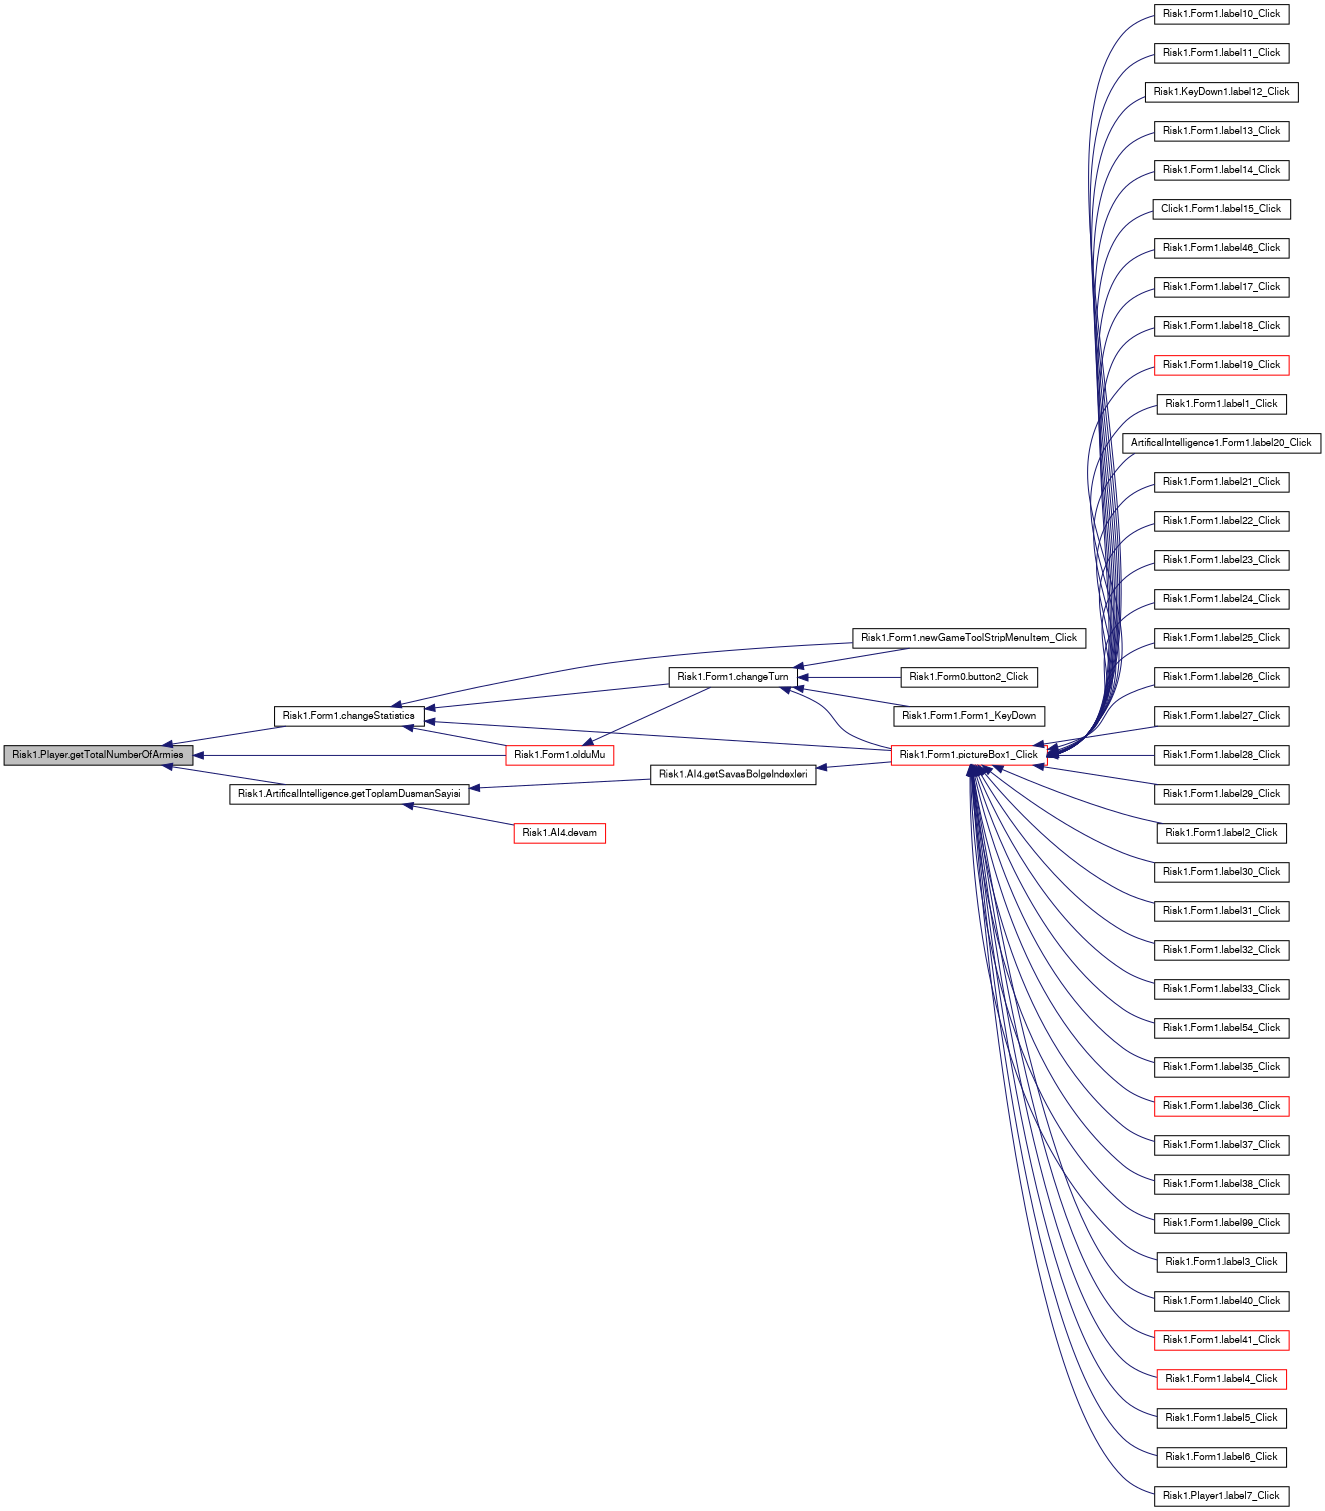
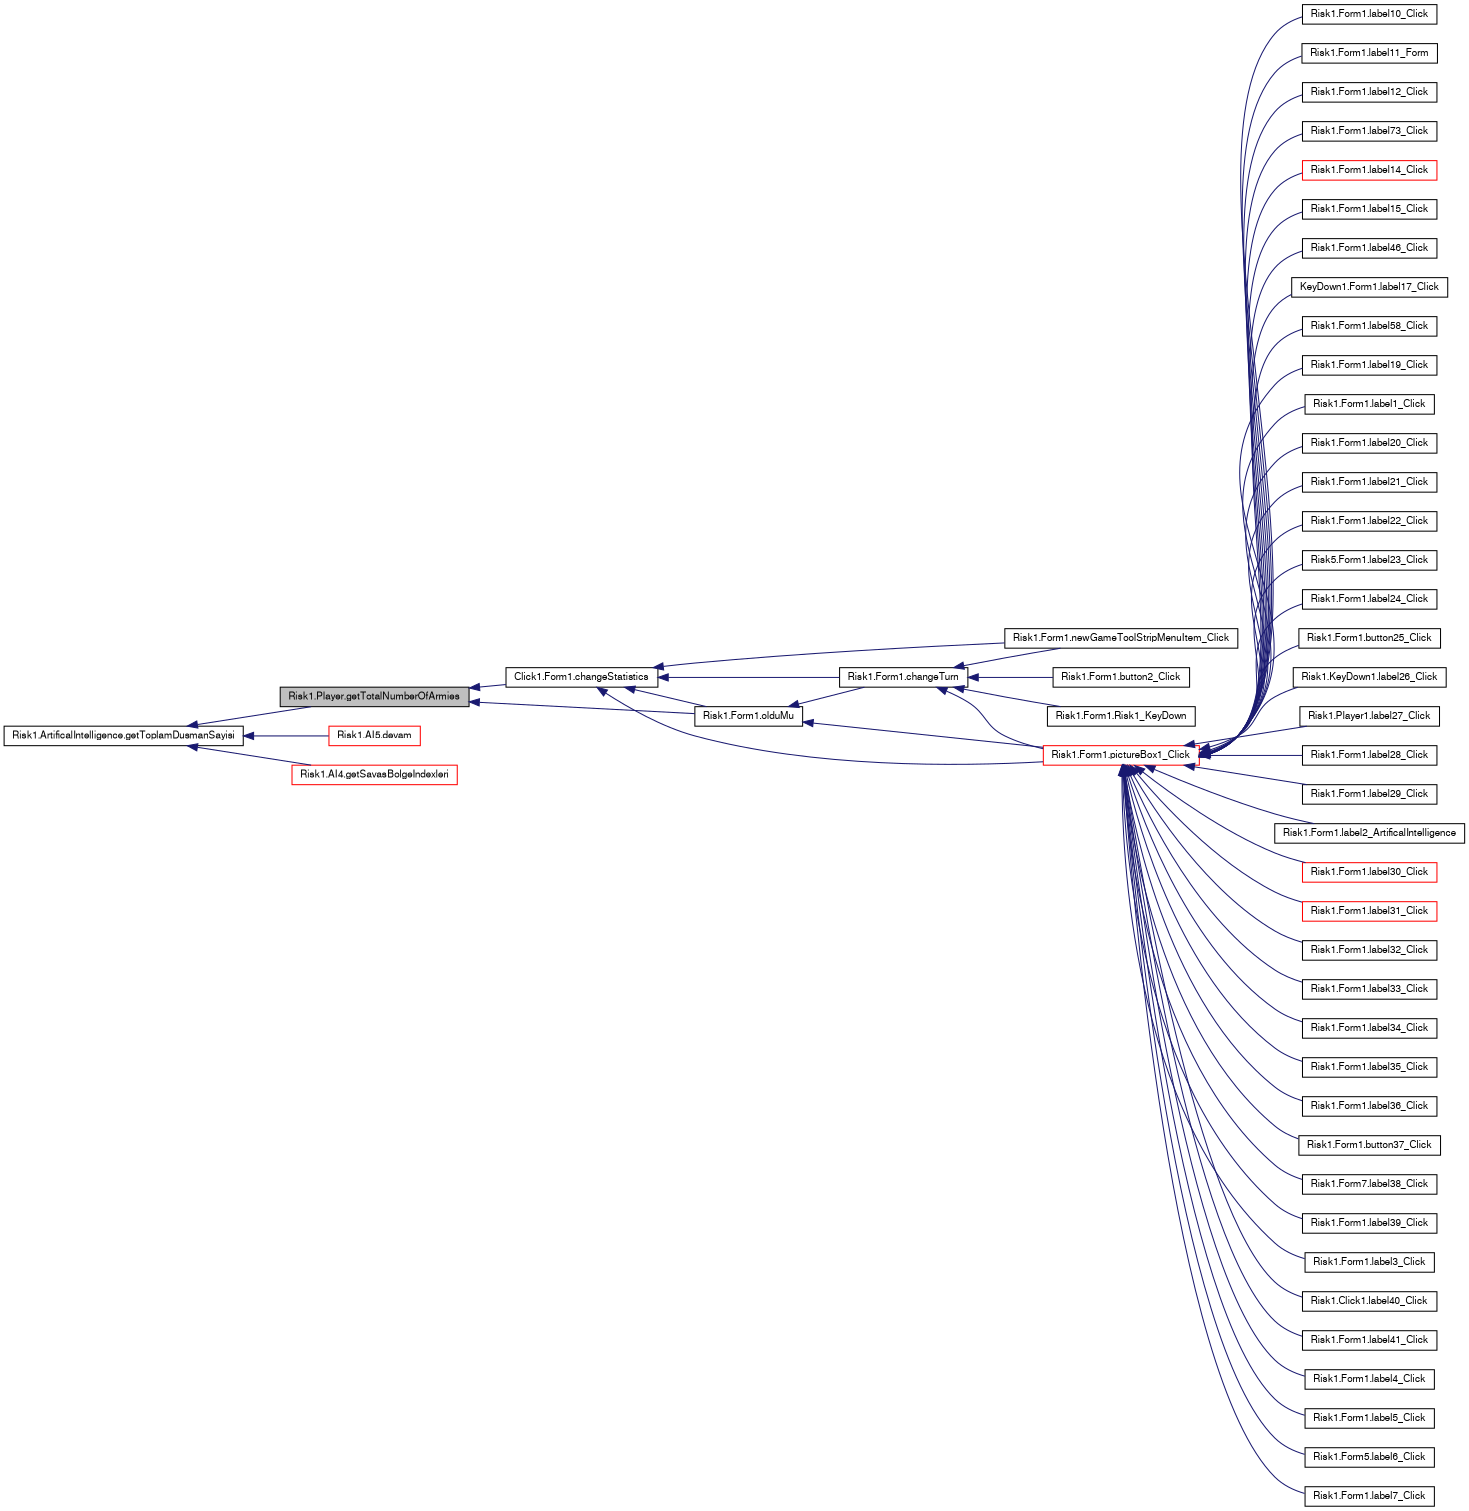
node "Risk1.Form1.label11_Click": label "Risk1.Form1.label11_Click" -> "Risk1.Form1.label11_Form"
node "Risk1.KeyDown1.label12_Click": label "Risk1.KeyDown1.label12_Click" -> "Risk1.Form1.label12_Click"
node "Risk1.Form1.label13_Click": label "Risk1.Form1.label13_Click" -> "Risk1.Form1.label73_Click"
node "Risk1.Form1.label14_Click": color black -> red
node "Click1.Form1.label15_Click": label "Click1.Form1.label15_Click" -> "Risk1.Form1.label15_Click"
node "Risk1.Form1.label17_Click": label "Risk1.Form1.label17_Click" -> "KeyDown1.Form1.label17_Click"
node "Risk1.Form1.label18_Click": label "Risk1.Form1.label18_Click" -> "Risk1.Form1.label58_Click"
node "Risk1.Form1.label19_Click": color red -> black
node "ArtificalIntelligence1.Form1.label20_Click": label "ArtificalIntelligence1.Form1.label20_Click" -> "Risk1.Form1.label20_Click"
node "Risk1.Form1.label23_Click": label "Risk1.Form1.label23_Click" -> "Risk5.Form1.label23_Click"
node "Risk1.Form1.label25_Click": label "Risk1.Form1.label25_Click" -> "Risk1.Form1.button25_Click"
node "Risk1.Form0.button2_Click": label "Risk1.Form0.button2_Click" -> "Risk1.Form1.button2_Click"
node "Risk1.Form1.label26_Click": label "Risk1.Form1.label26_Click" -> "Risk1.KeyDown1.label26_Click"
node "Risk1.Form1.changeStatistics": label "Risk1.Form1.changeStatistics" -> "Click1.Form1.changeStatistics"
node "Risk1.Form1.Form1_KeyDown": label "Risk1.Form1.Form1_KeyDown" -> "Risk1.Form1.Risk1_KeyDown"
node "Risk1.Form1.label27_Click": label "Risk1.Form1.label27_Click" -> "Risk1.Player1.label27_Click"
node "Risk1.Form1.olduMu": color red -> black
edge "Risk1.Form1.pictureBox1_Click" -> "Risk1.AI4.getSavasBolgeIndexleri": now "Risk1.Form1.pictureBox1_Click" -> "Risk1.Form1.olduMu"
node "Risk1.AI4.getSavasBolgeIndexleri": color black -> red
edge "Risk1.ArtificalIntelligence.getToplamDusmanSayisi" -> "Risk1.Player.getTotalNumberOfArmies": reversed
node "Risk1.AI4.devam": label "Risk1.AI4.devam" -> "Risk1.AI5.devam"
node "Risk1.Form1.label2_Click": label "Risk1.Form1.label2_Click" -> "Risk1.Form1.label2_ArtificalIntelligence"
node "Risk1.Form1.label30_Click": color black -> red
node "Risk1.Form1.label31_Click": color black -> red
node "Risk1.Form1.label54_Click": label "Risk1.Form1.label54_Click" -> "Risk1.Form1.label34_Click"
node "Risk1.Form1.label36_Click": color red -> black
node "Risk1.Form1.label37_Click": label "Risk1.Form1.label37_Click" -> "Risk1.Form1.button37_Click"
node "Risk1.Form1.label38_Click": label "Risk1.Form1.label38_Click" -> "Risk1.Form7.label38_Click"
node "Risk1.Form1.label99_Click": label "Risk1.Form1.label99_Click" -> "Risk1.Form1.label39_Click"
node "Risk1.Form1.label40_Click": label "Risk1.Form1.label40_Click" -> "Risk1.Click1.label40_Click"
node "Risk1.Form1.label41_Click": color red -> black
node "Risk1.Form1.label4_Click": color red -> black
node "Risk1.Form1.label6_Click": label "Risk1.Form1.label6_Click" -> "Risk1.Form5.label6_Click"
node "Risk1.Player1.label7_Click": label "Risk1.Player1.label7_Click" -> "Risk1.Form1.label7_Click"
